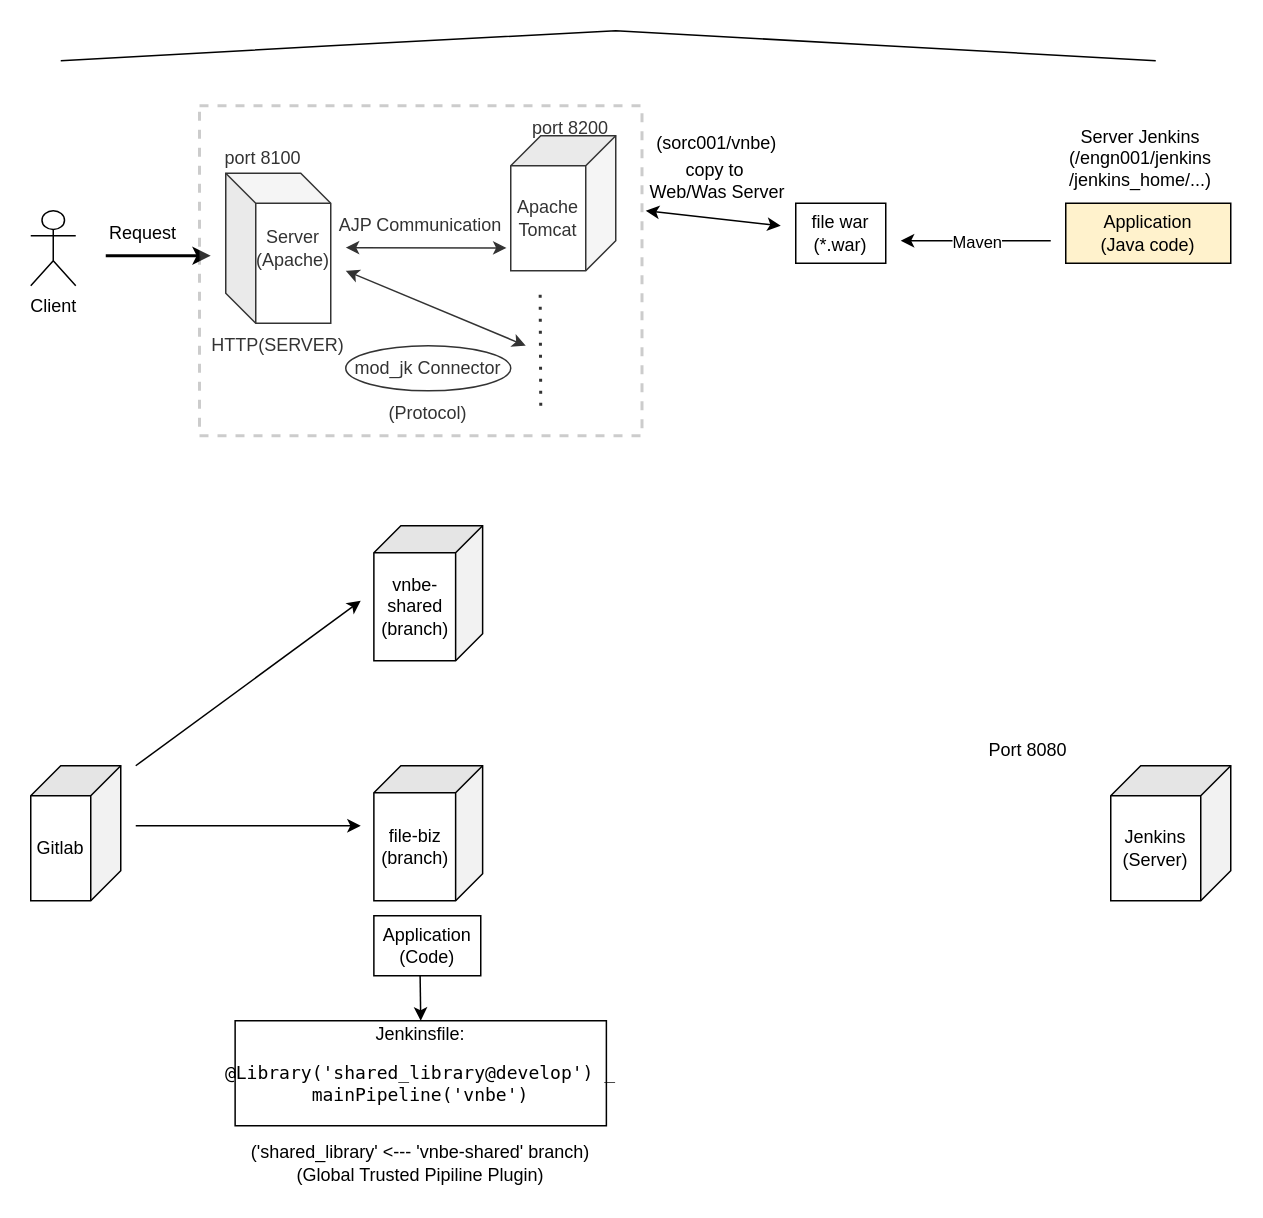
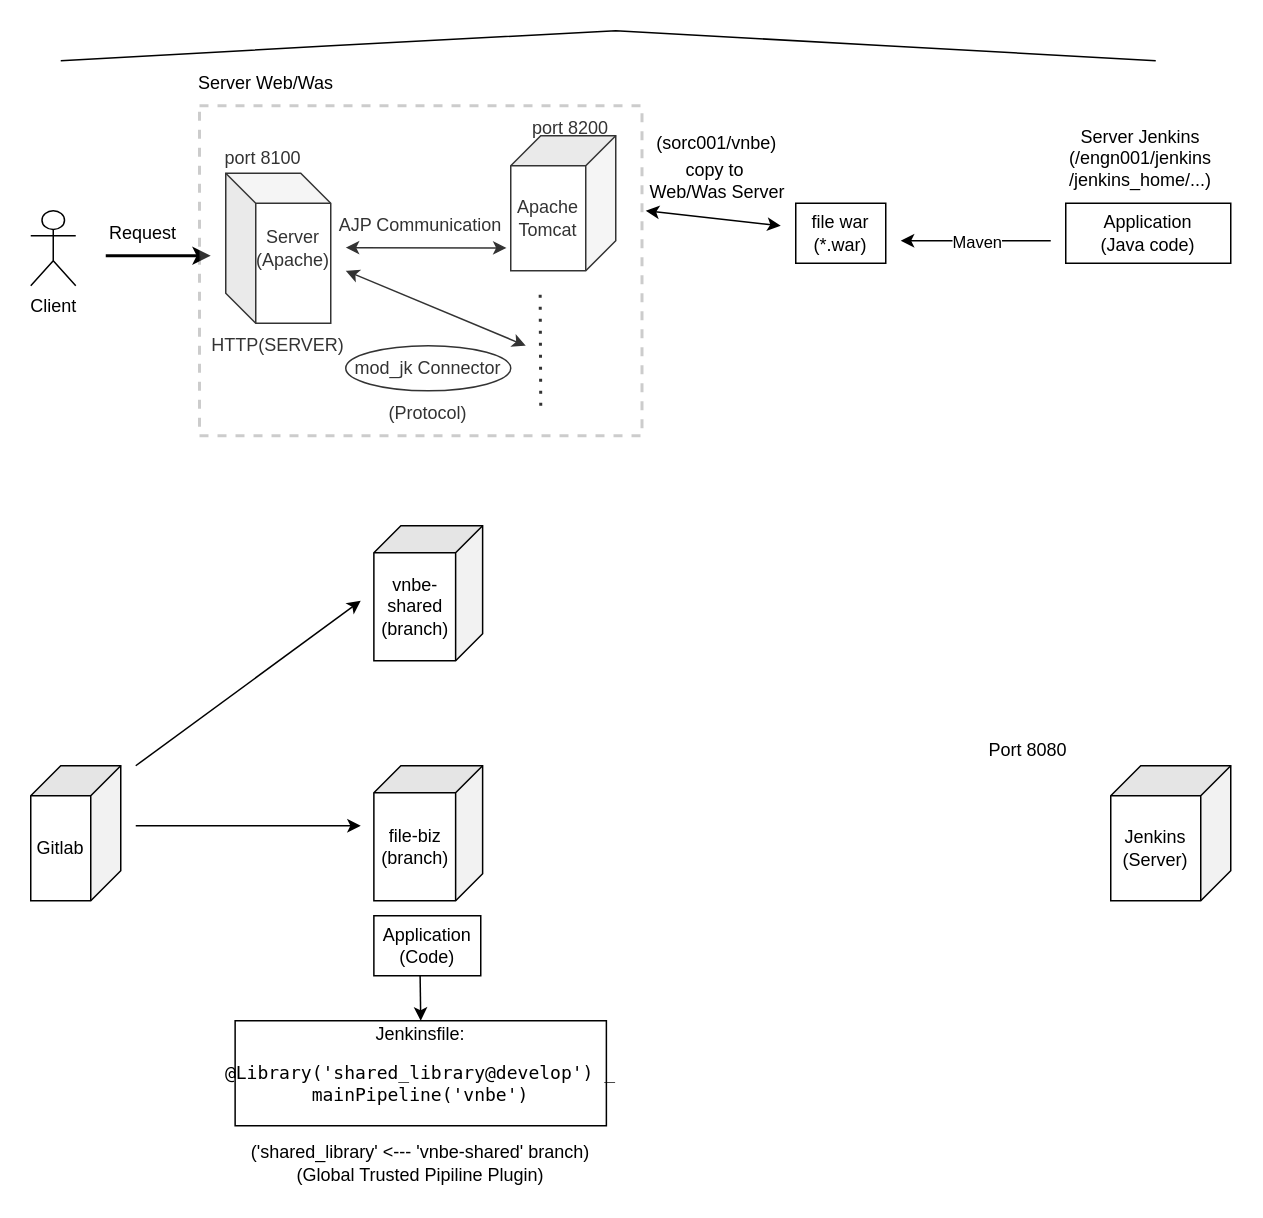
node "Server Web/Was": added
node "Application (Java code)": fillcolor #fff2cc -> #ffffff
